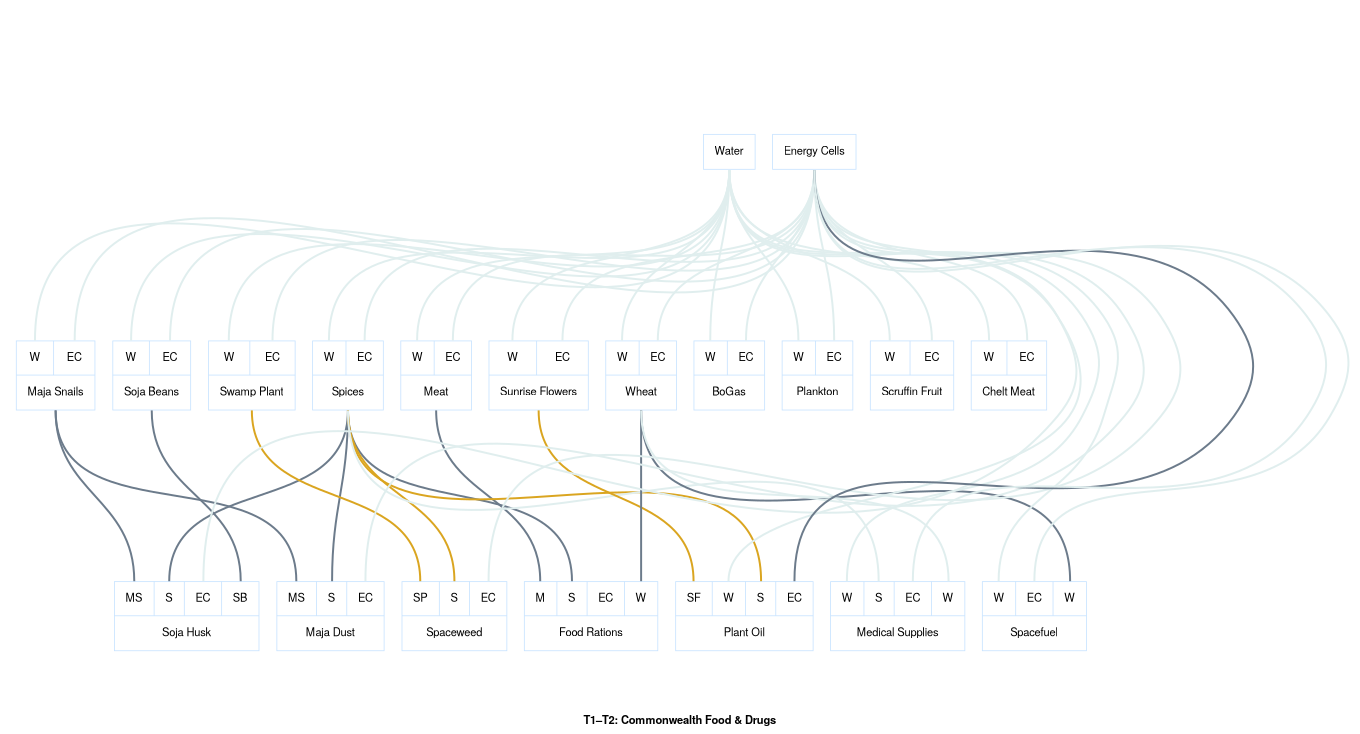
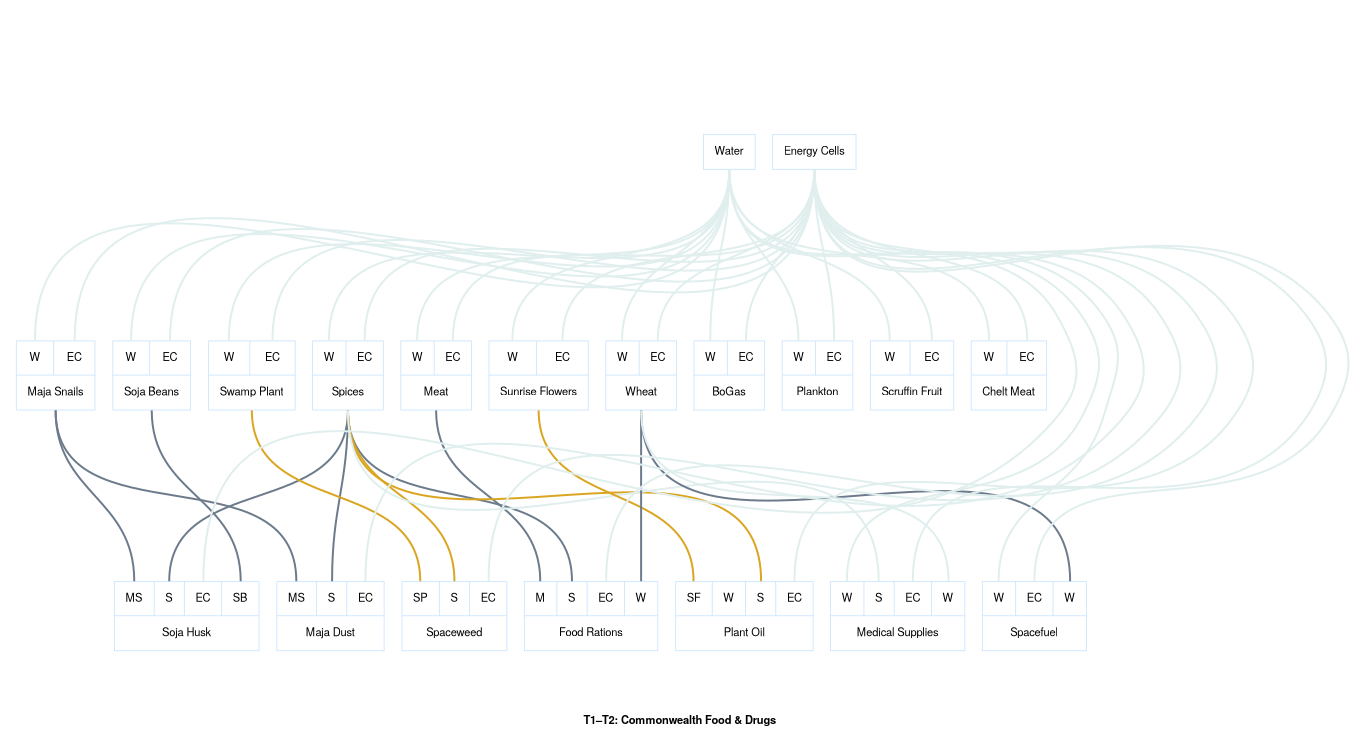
edge "Energy Cells" -- "SF": color slategray4 -> azure2
edge "Water" -- "SF": removed
edge "Energy Cells" -- "M": added
